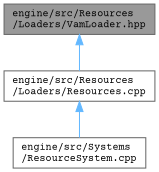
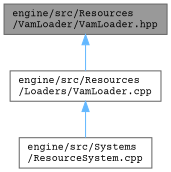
node "engine/src/Resources /Loaders/VamLoader.hpp": label "engine/src/Resources /Loaders/VamLoader.hpp" -> "engine/src/Resources /VamLoader/VamLoader.hpp"
node "engine/src/Resources /Loaders/Resources.cpp": label "engine/src/Resources /Loaders/Resources.cpp" -> "engine/src/Resources /Loaders/VamLoader.cpp"
